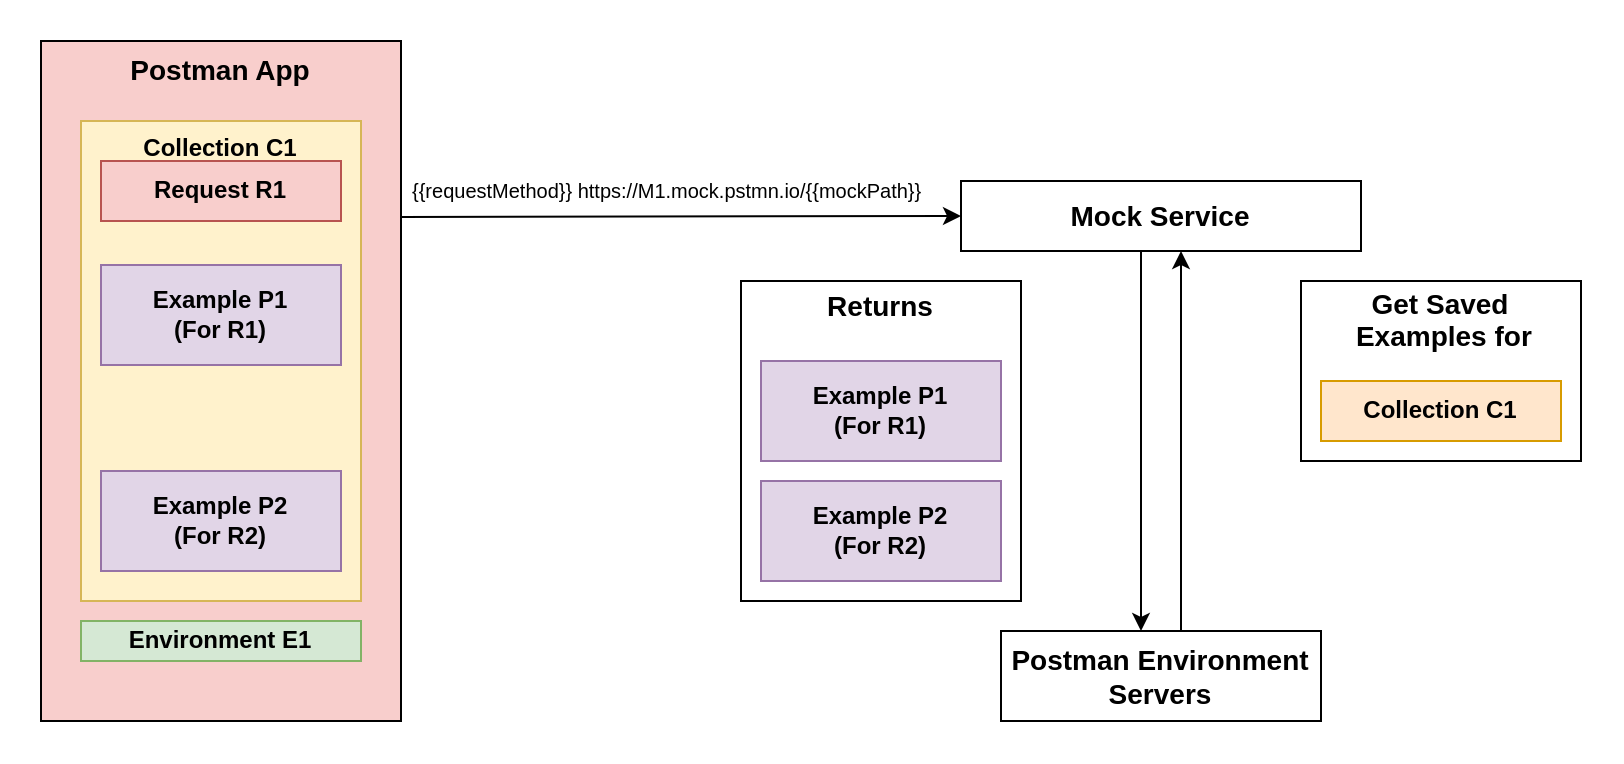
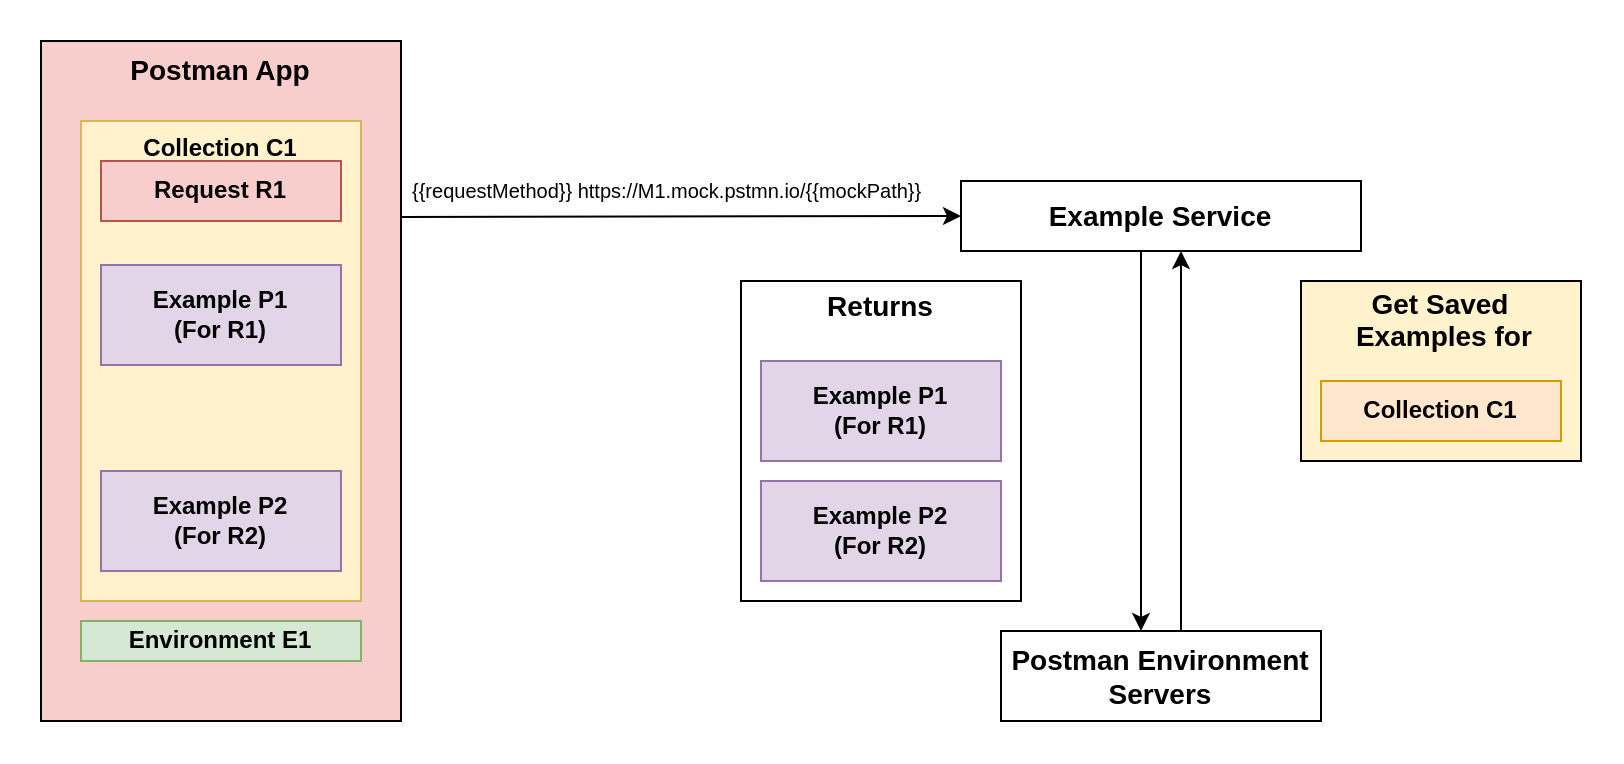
node "Mock Service": label "Mock Service" -> "Example Service"
node "Get Saved Examples for": fillcolor #ffffff -> #fff2cc
